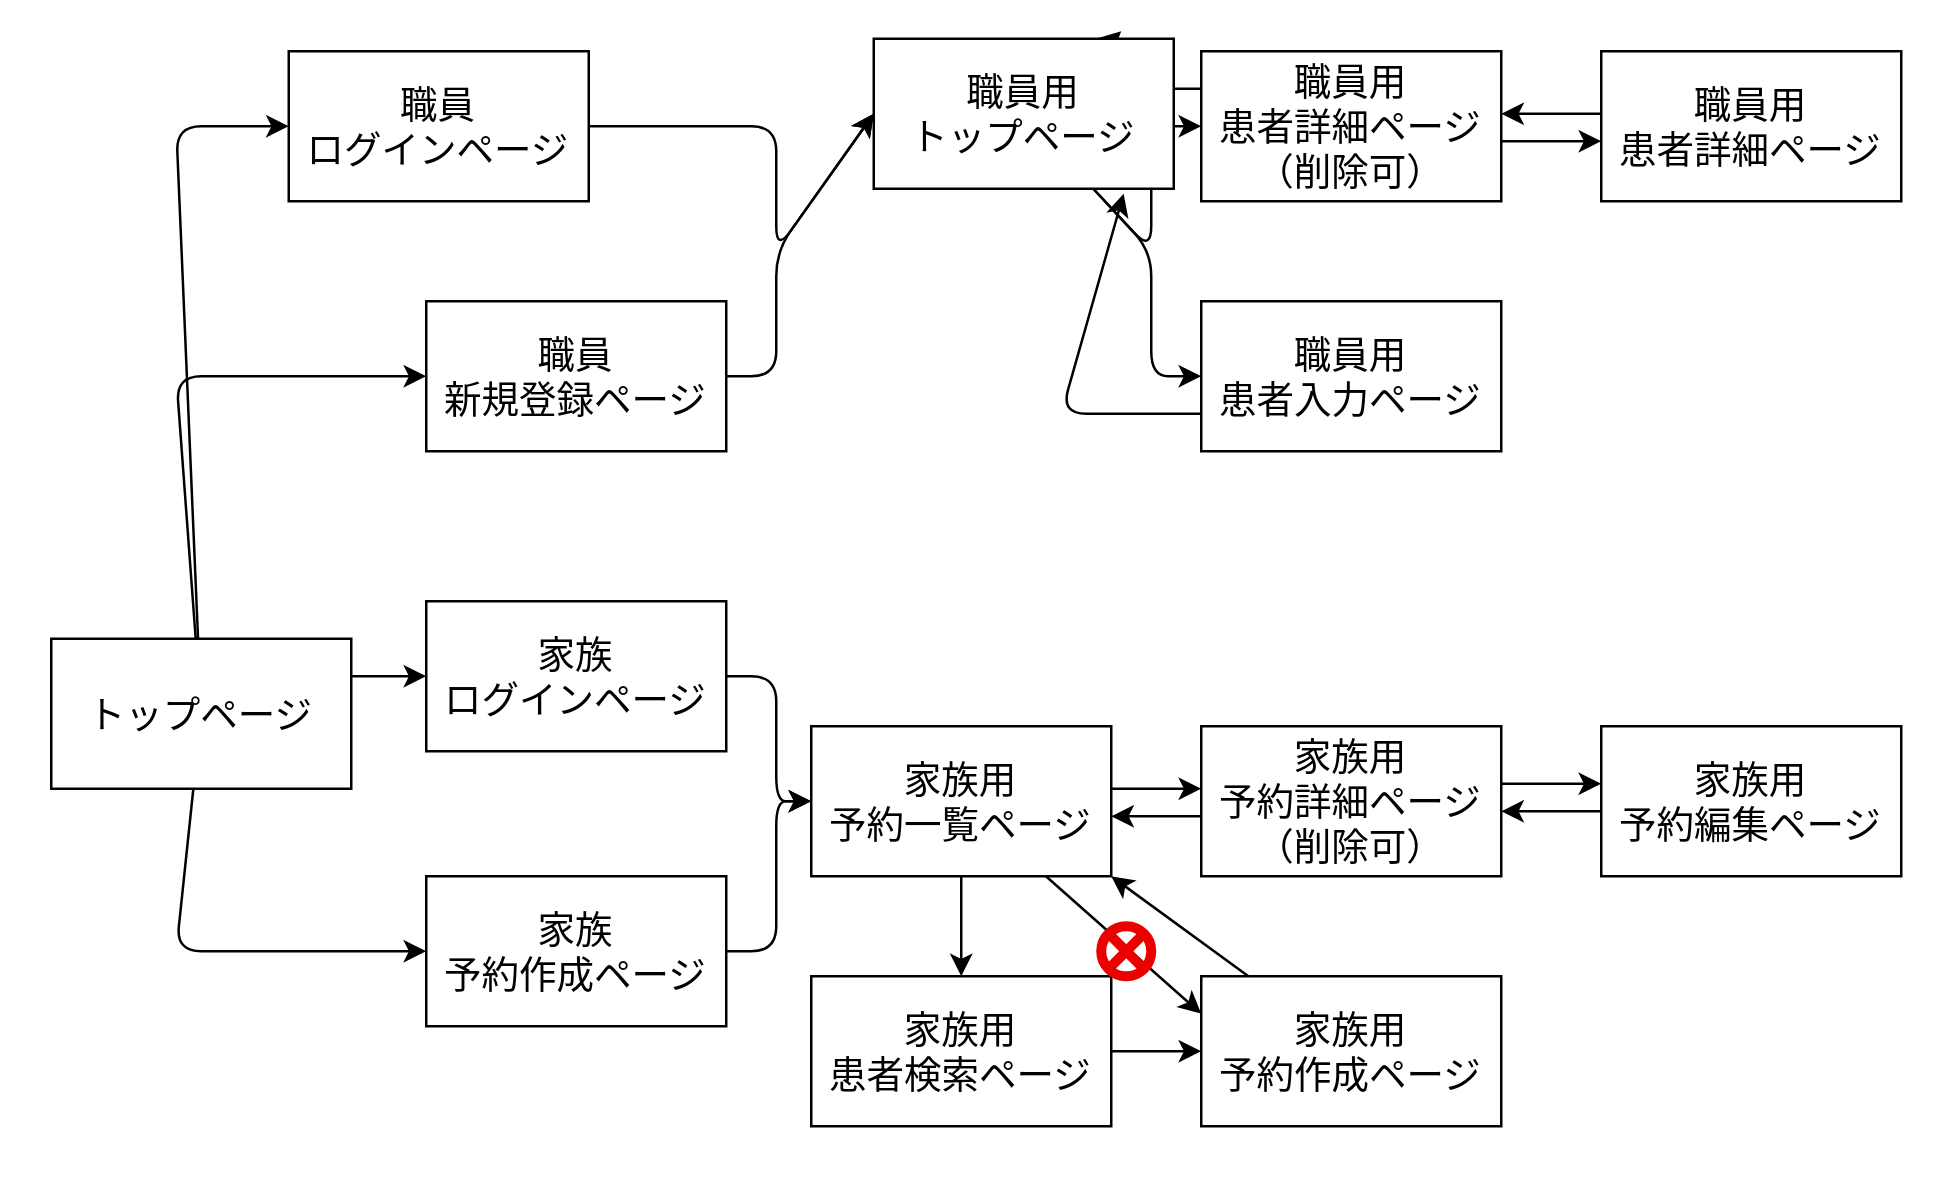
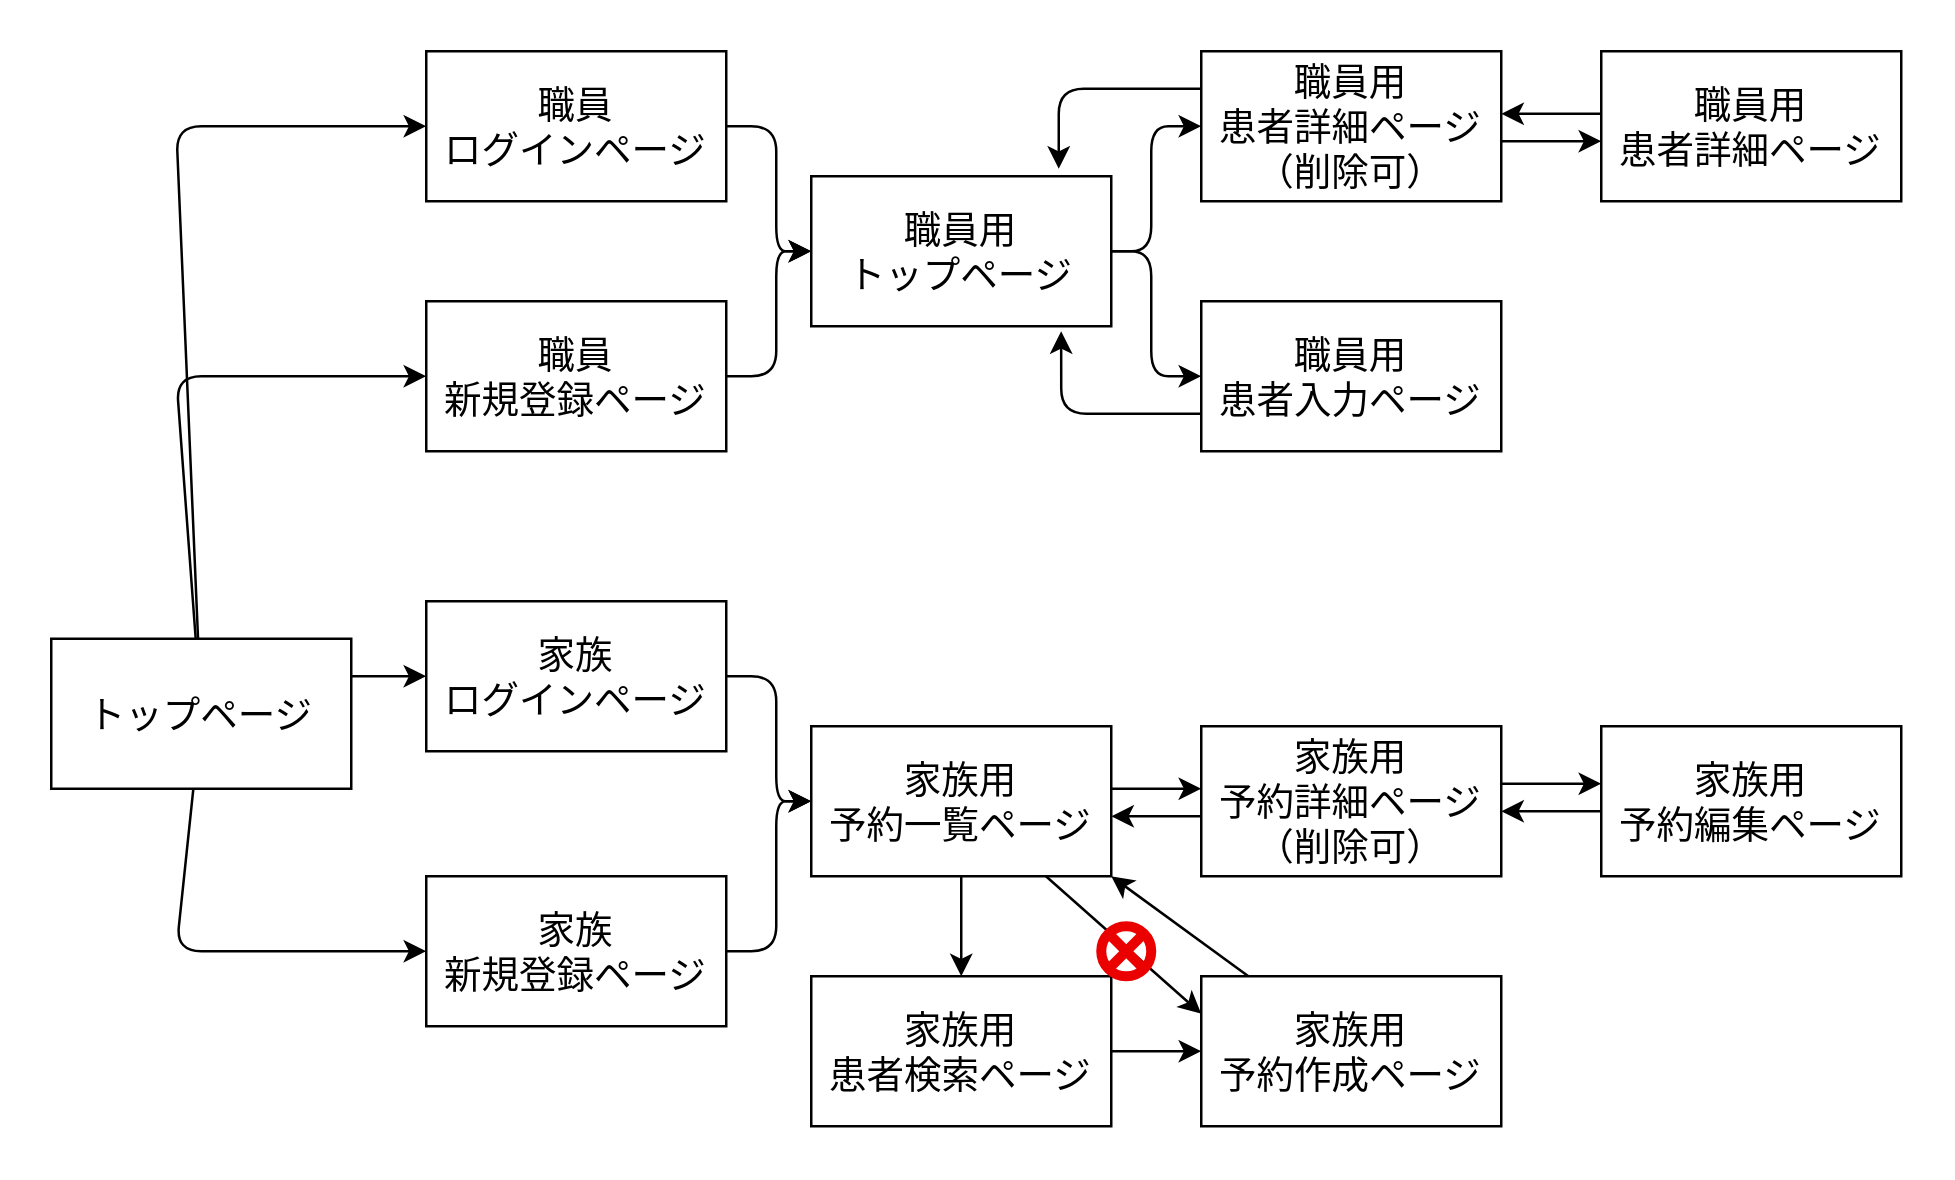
node "職員用 トップページ": moved (1024, 114) -> (961, 251)
node "職員 ログインページ": moved (439, 126) -> (576, 126)
node "家族 予約作成ページ": label "家族 予約作成ページ" -> "家族 新規登録ページ"
